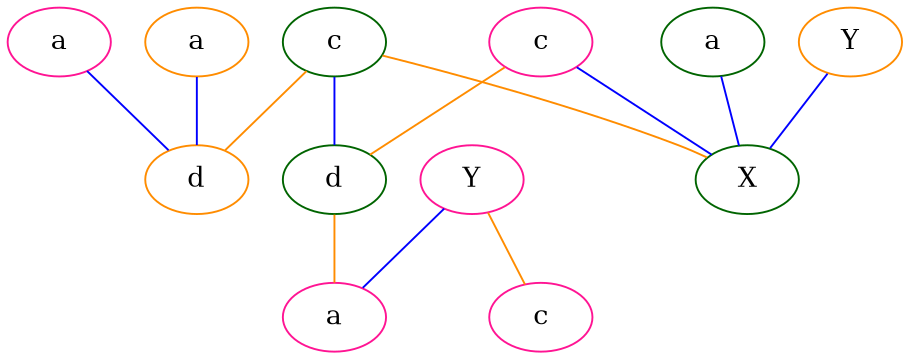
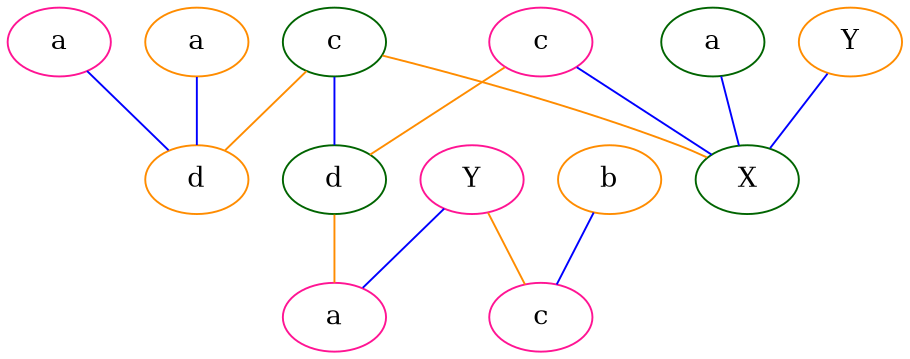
node "b": added
